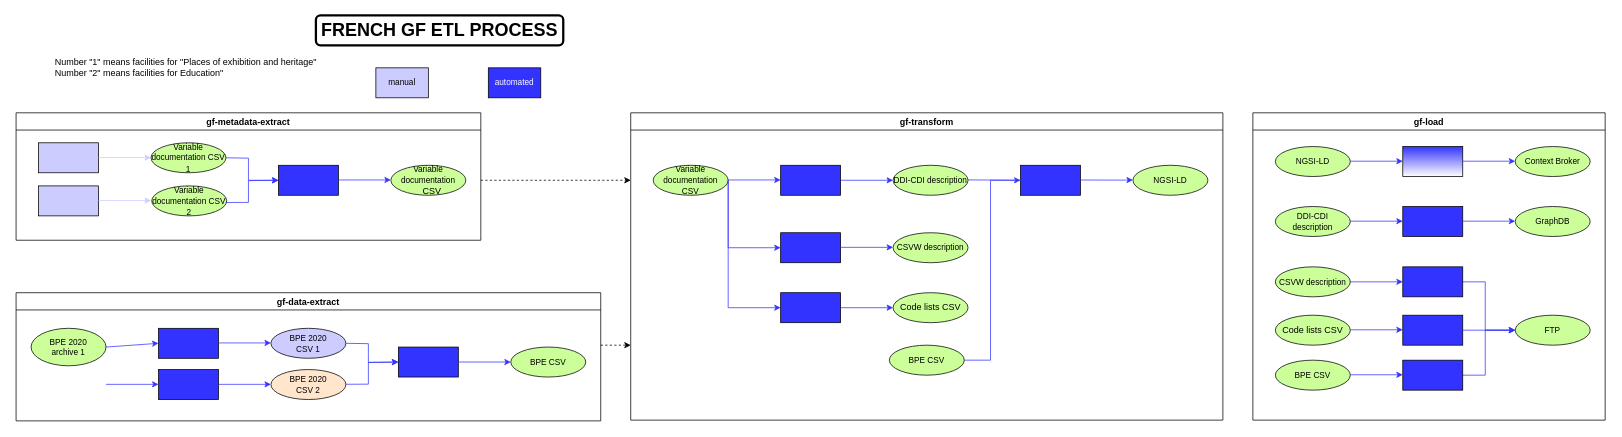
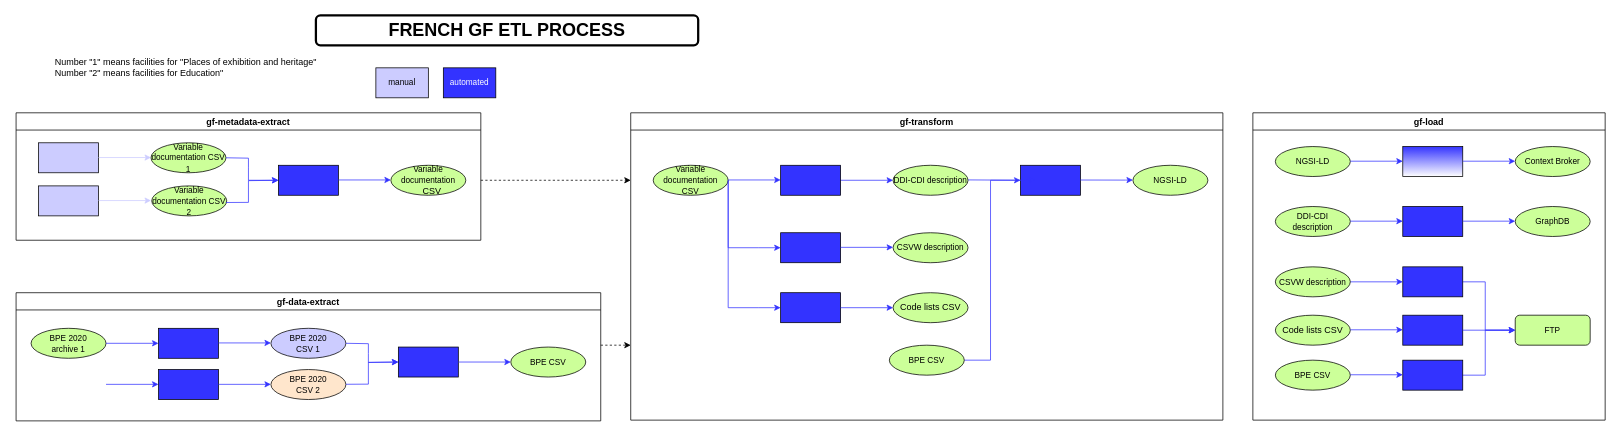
node "FRENCH GF ETL PROCESS": size 248x30 -> 383x30
node "automated": moved (514, 83) -> (469, 83)
node "FTP": shape ellipse -> rounded rectangle
node "BPE 2020 archive 1": size 75x38 -> 75x30
